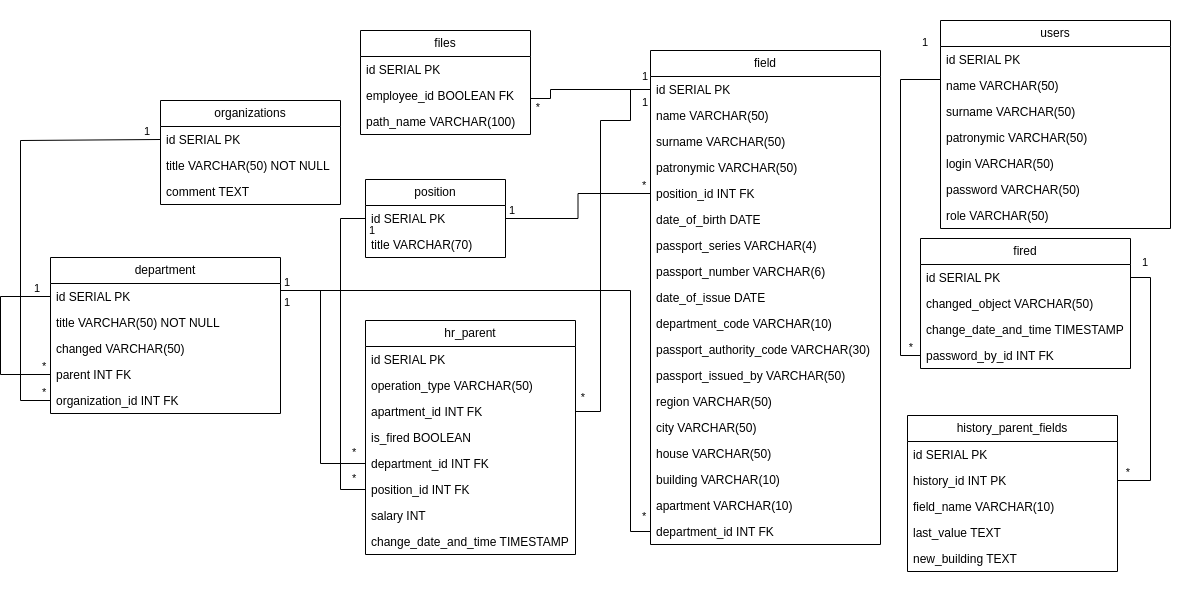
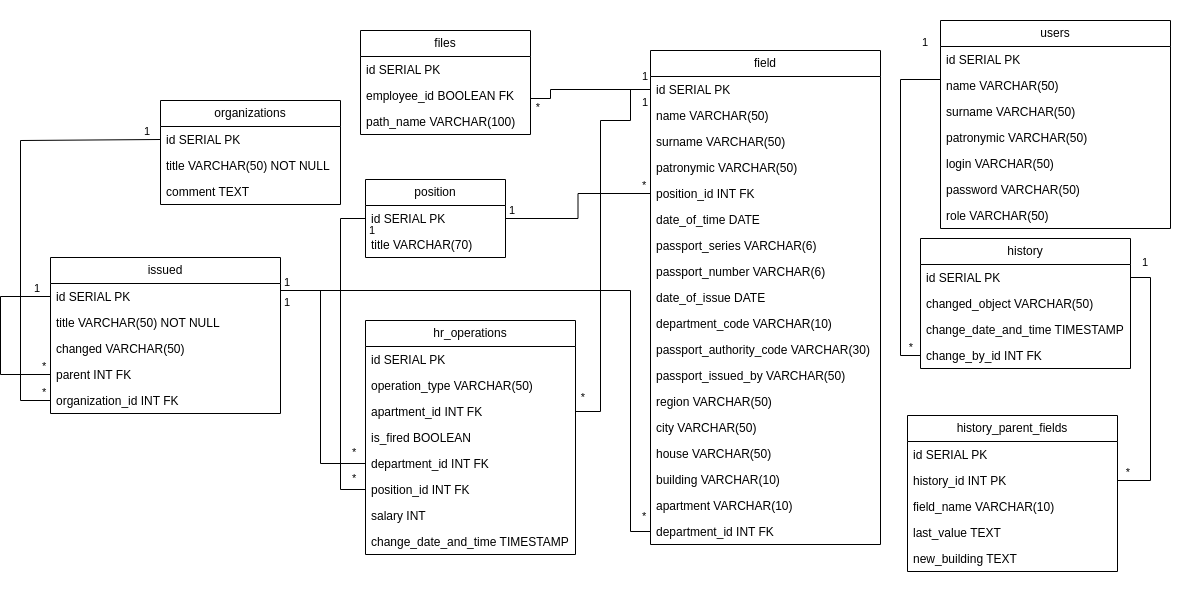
node "date_of_birth DATE": label "date_of_birth DATE" -> "date_of_time DATE"
node "passport_series VARCHAR(4)": label "passport_series VARCHAR(4)" -> "passport_series VARCHAR(6)"
node "fired": label "fired" -> "history"
node "department": label "department" -> "issued"
node "hr_parent": label "hr_parent" -> "hr_operations"
node "password_by_id INT FK": label "password_by_id INT FK" -> "change_by_id INT FK"
